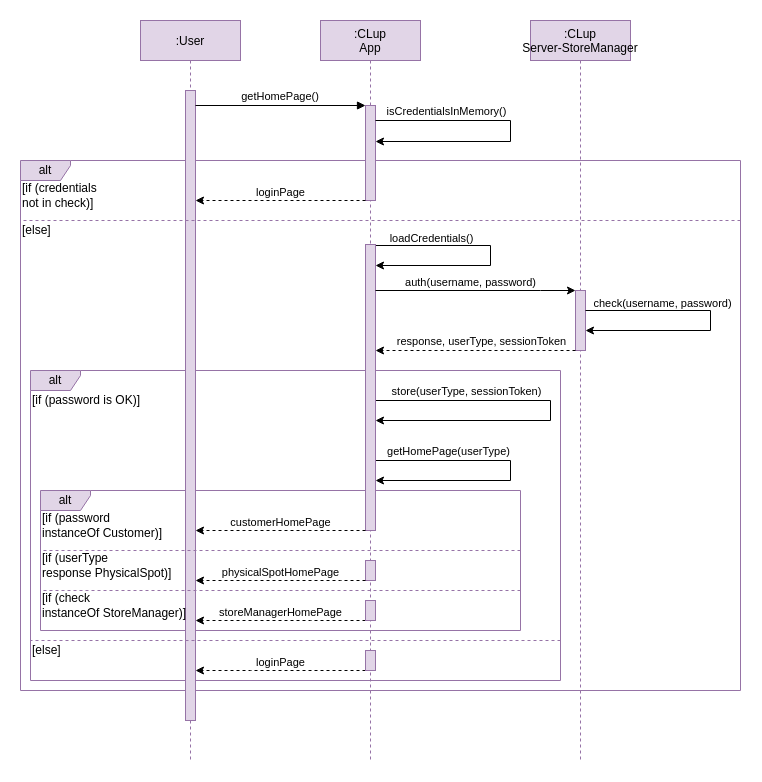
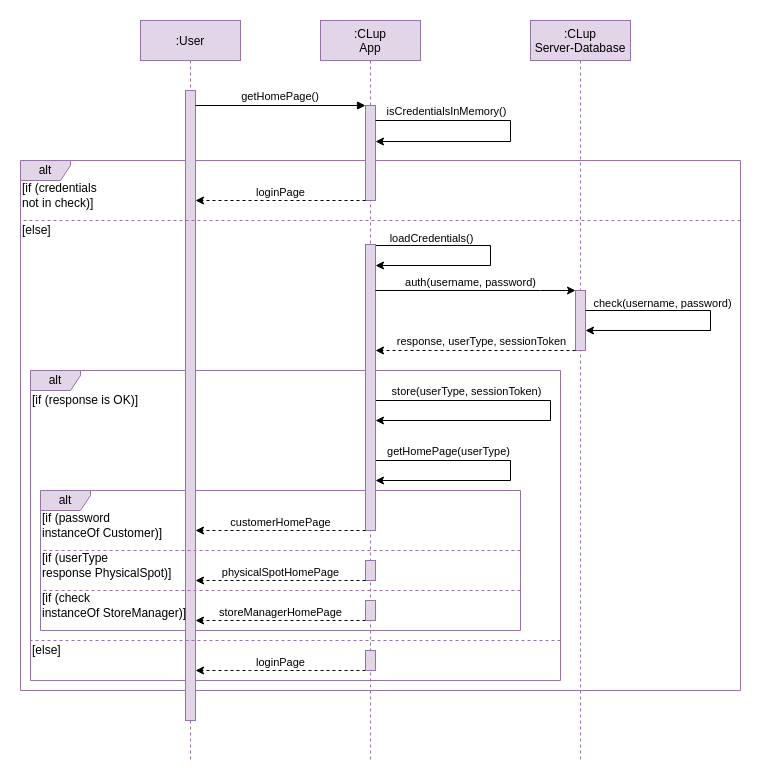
node ":CLup Server-StoreManager": label ":CLup Server-StoreManager" -> ":CLup Server-Database"
node "[if (password is OK)]": label "[if (password is OK)]" -> "[if (response is OK)]"
